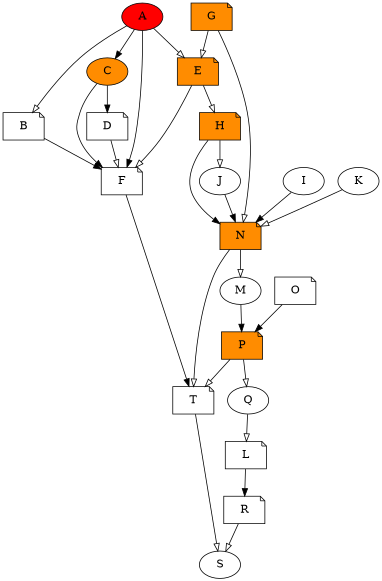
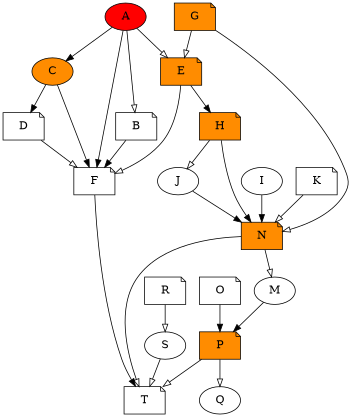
edge "E" -> "H": arrowhead onormal -> normal
node "K": shape ellipse -> note
node "L": removed
edge "T" -> "S": reversed
